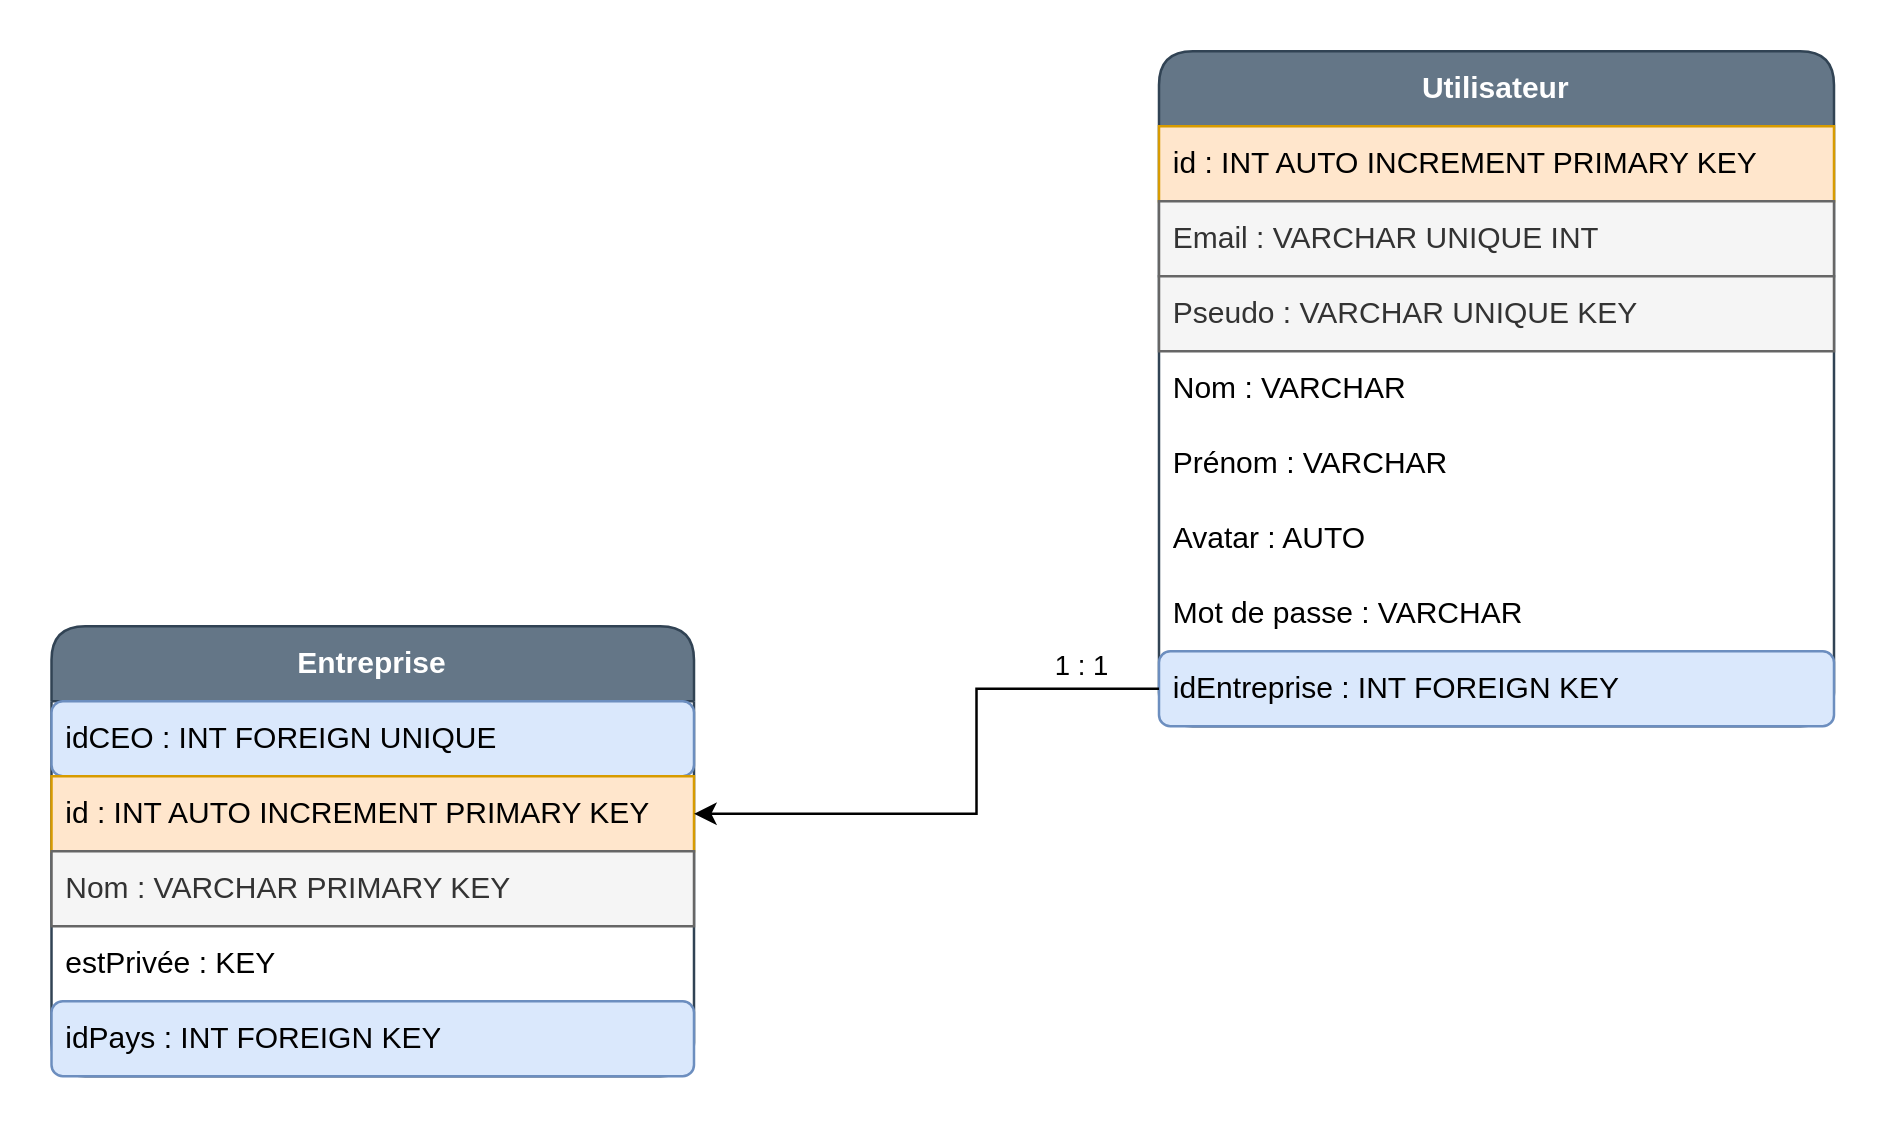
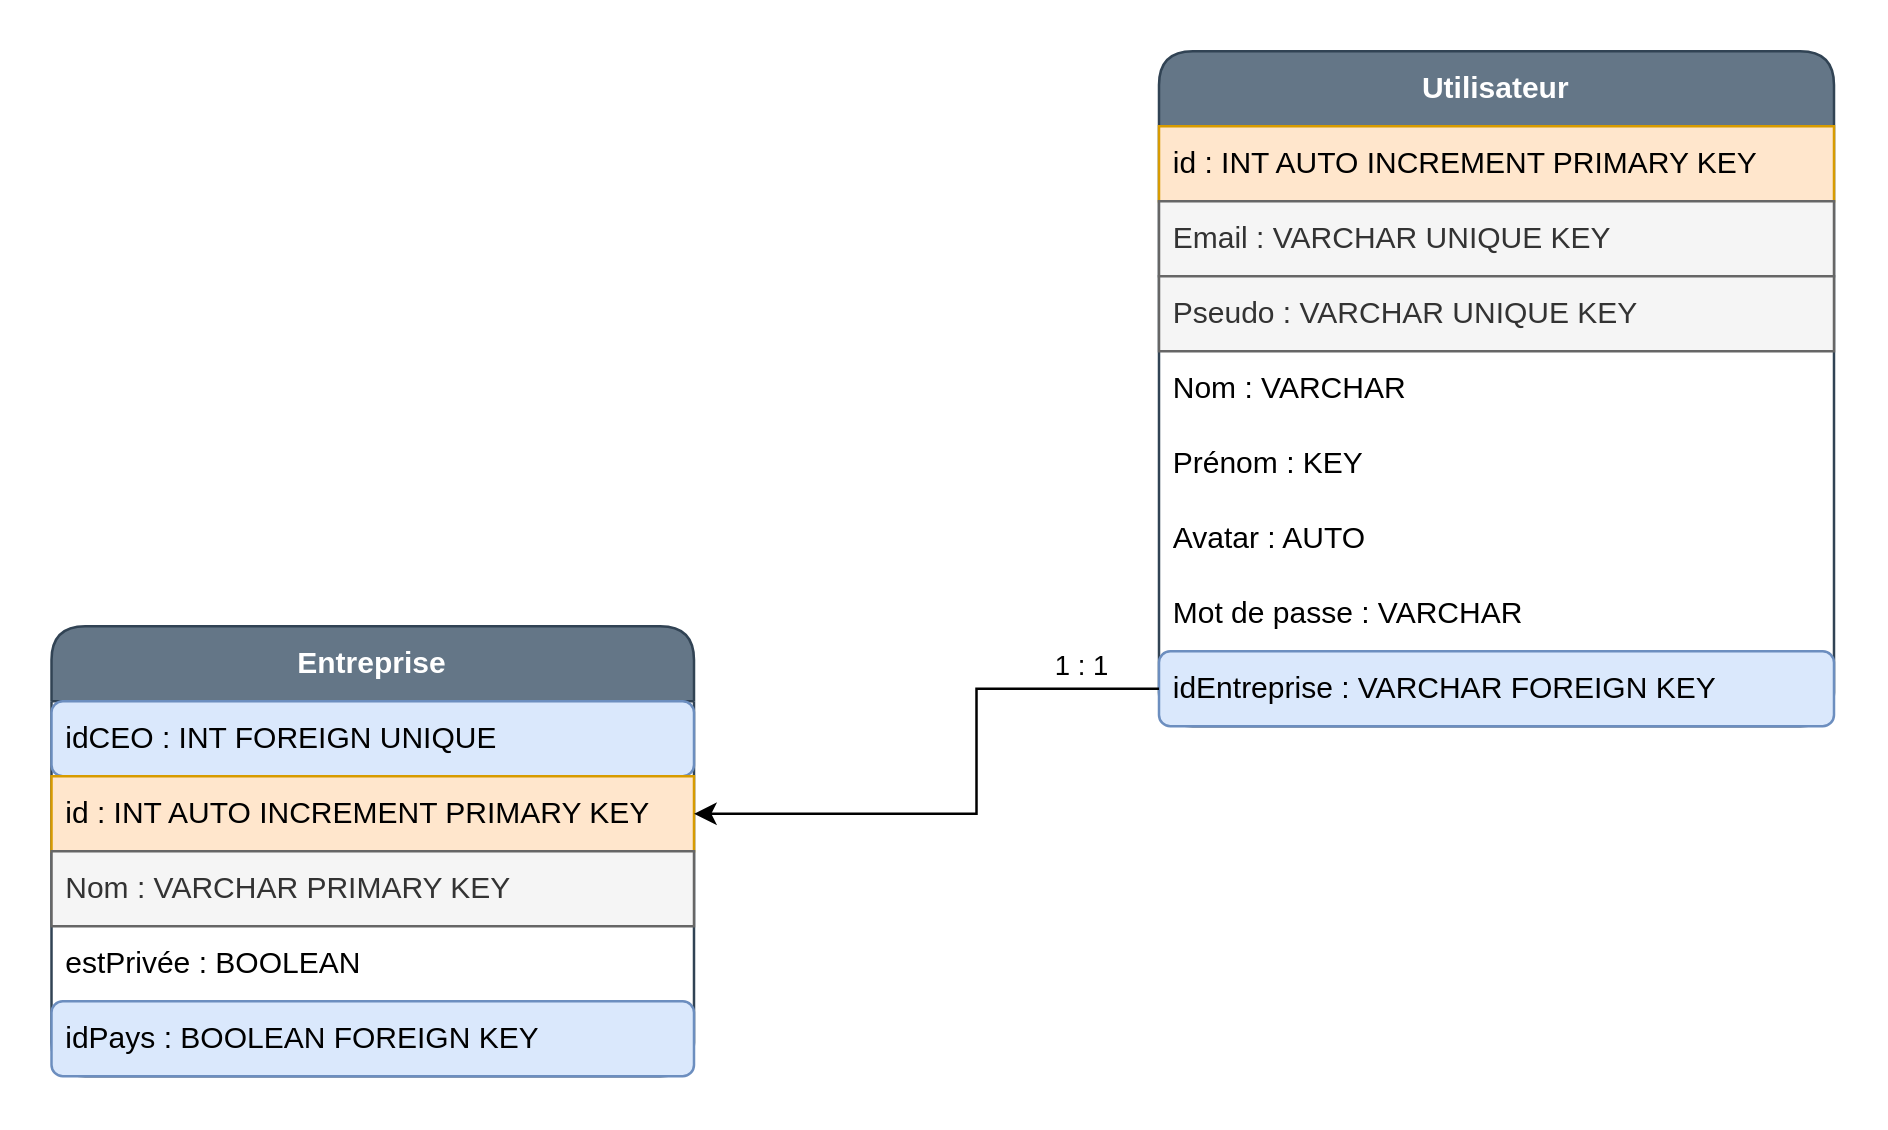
node "Email : VARCHAR UNIQUE INT": label "Email : VARCHAR UNIQUE INT" -> "Email : VARCHAR UNIQUE KEY"
node "Prénom : VARCHAR": label "Prénom : VARCHAR" -> "Prénom : KEY"
node "idEntreprise : INT FOREIGN KEY": label "idEntreprise : INT FOREIGN KEY" -> "idEntreprise : VARCHAR FOREIGN KEY"
node "estPrivée : KEY": label "estPrivée : KEY" -> "estPrivée : BOOLEAN"
node "idPays : INT FOREIGN KEY": label "idPays : INT FOREIGN KEY" -> "idPays : BOOLEAN FOREIGN KEY"
